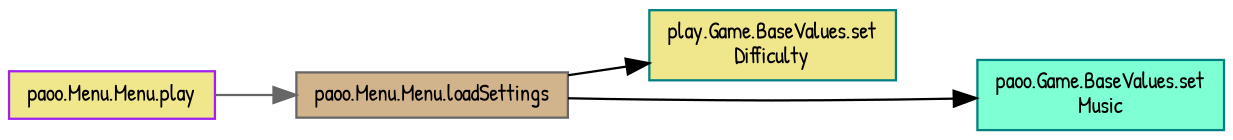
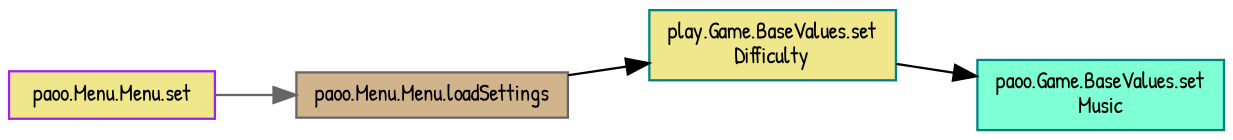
node "paoo.Menu.Menu.play": label "paoo.Menu.Menu.play" -> "paoo.Menu.Menu.set"
edge "paoo.Menu.Menu.loadSettings" -> "paoo.Game.BaseValues.set Music": now "play.Game.BaseValues.set Difficulty" -> "paoo.Game.BaseValues.set Music"
